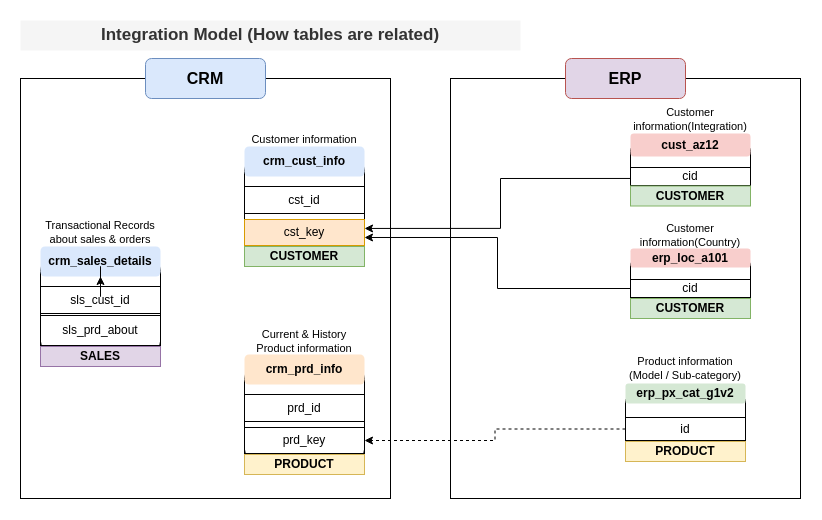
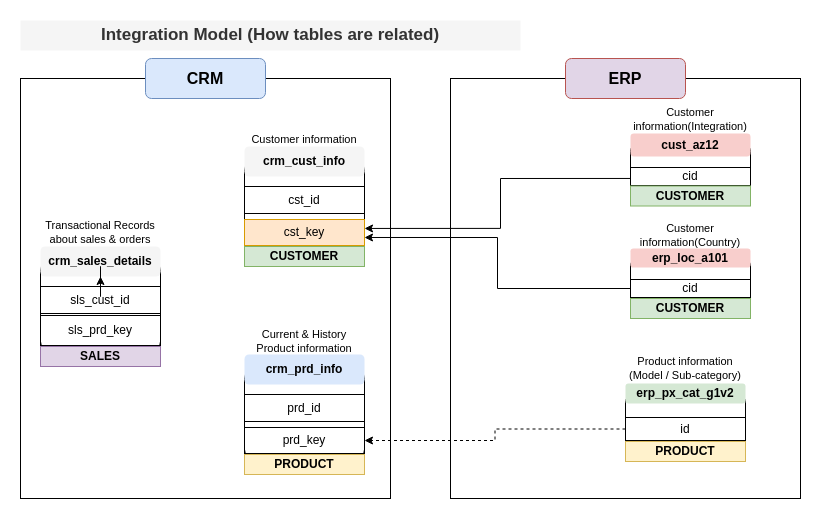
node "crm_cust_info": fillcolor #dae8fc -> #f5f5f5
node "crm_sales_details": fillcolor #dae8fc -> #f5f5f5
node "sls_prd_about": label "sls_prd_about" -> "sls_prd_key"
node "crm_prd_info": fillcolor #ffe6cc -> #dae8fc
